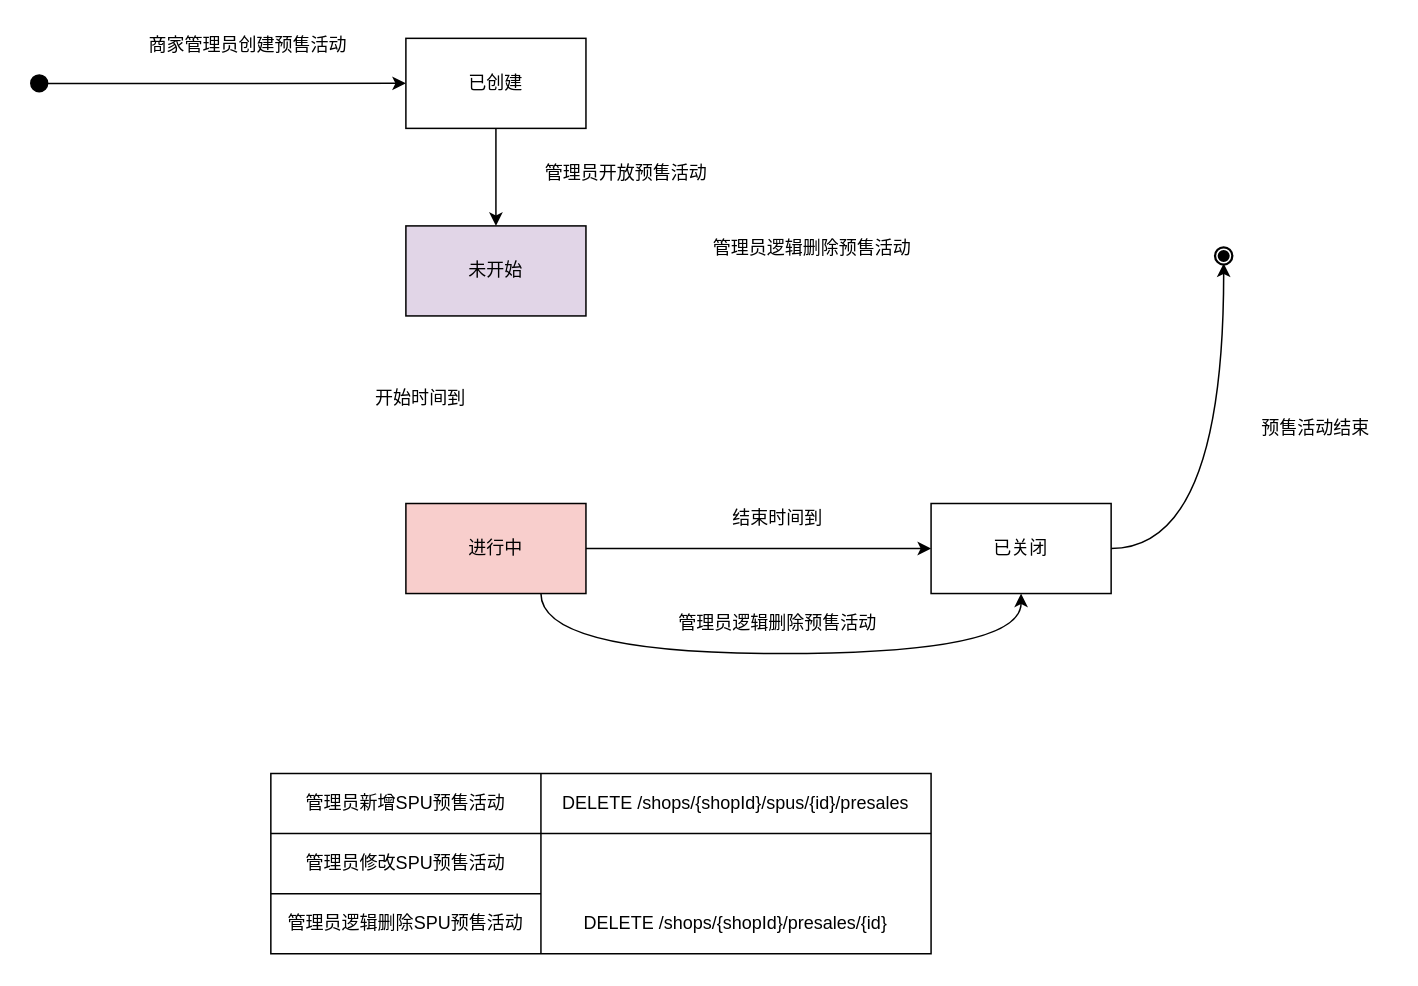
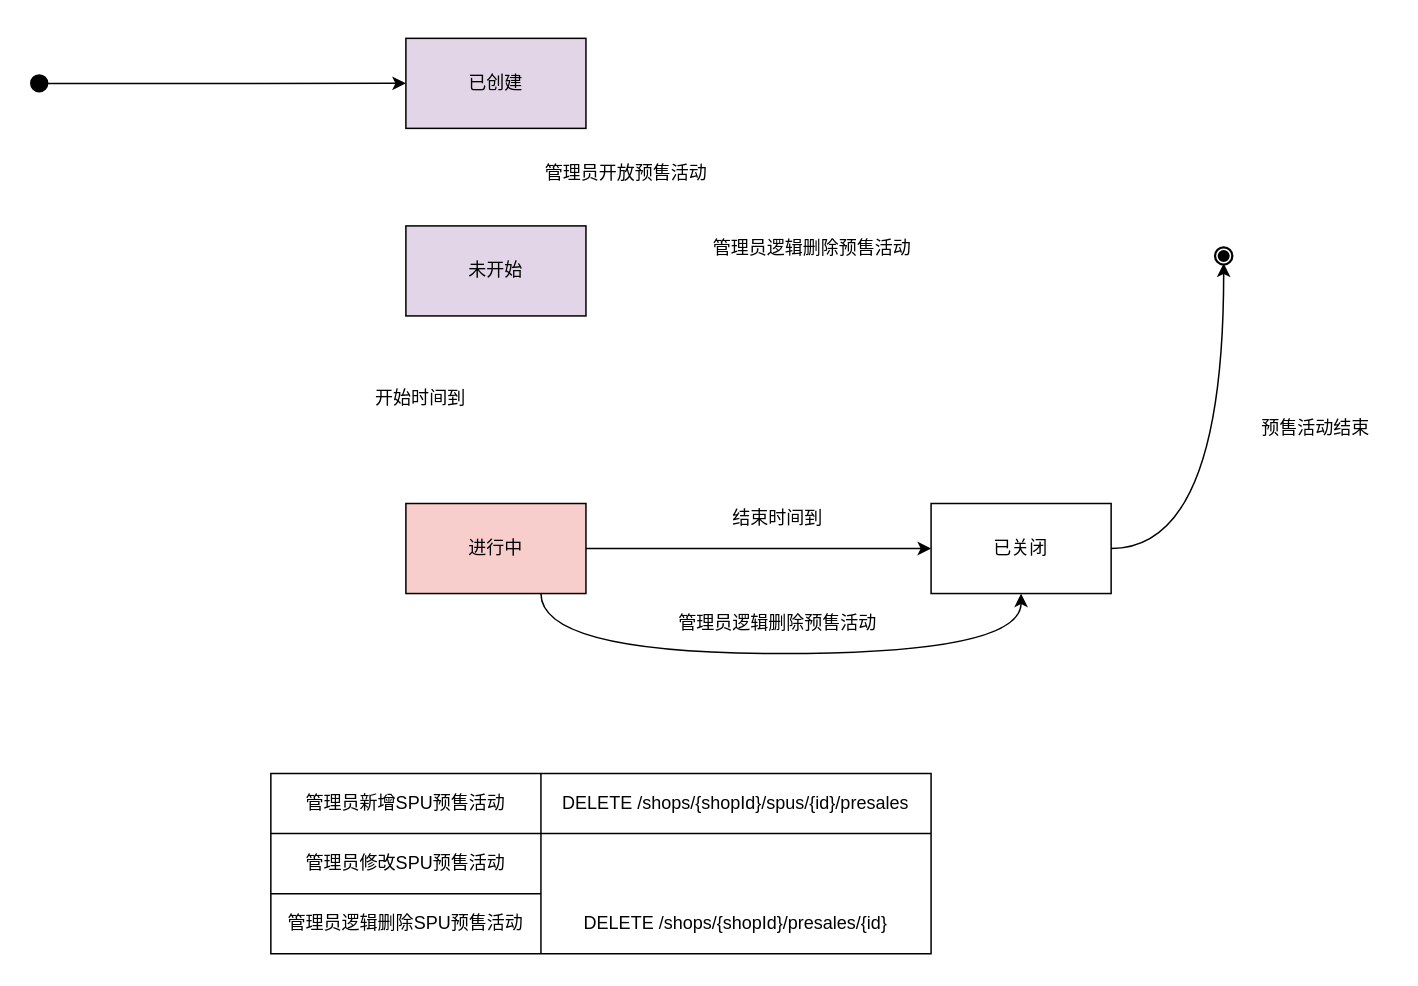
node "商家管理员创建预售活动": removed
node "已创建": fillcolor #ffffff -> #e1d5e7
edge "已创建" -> "未开始": removed
